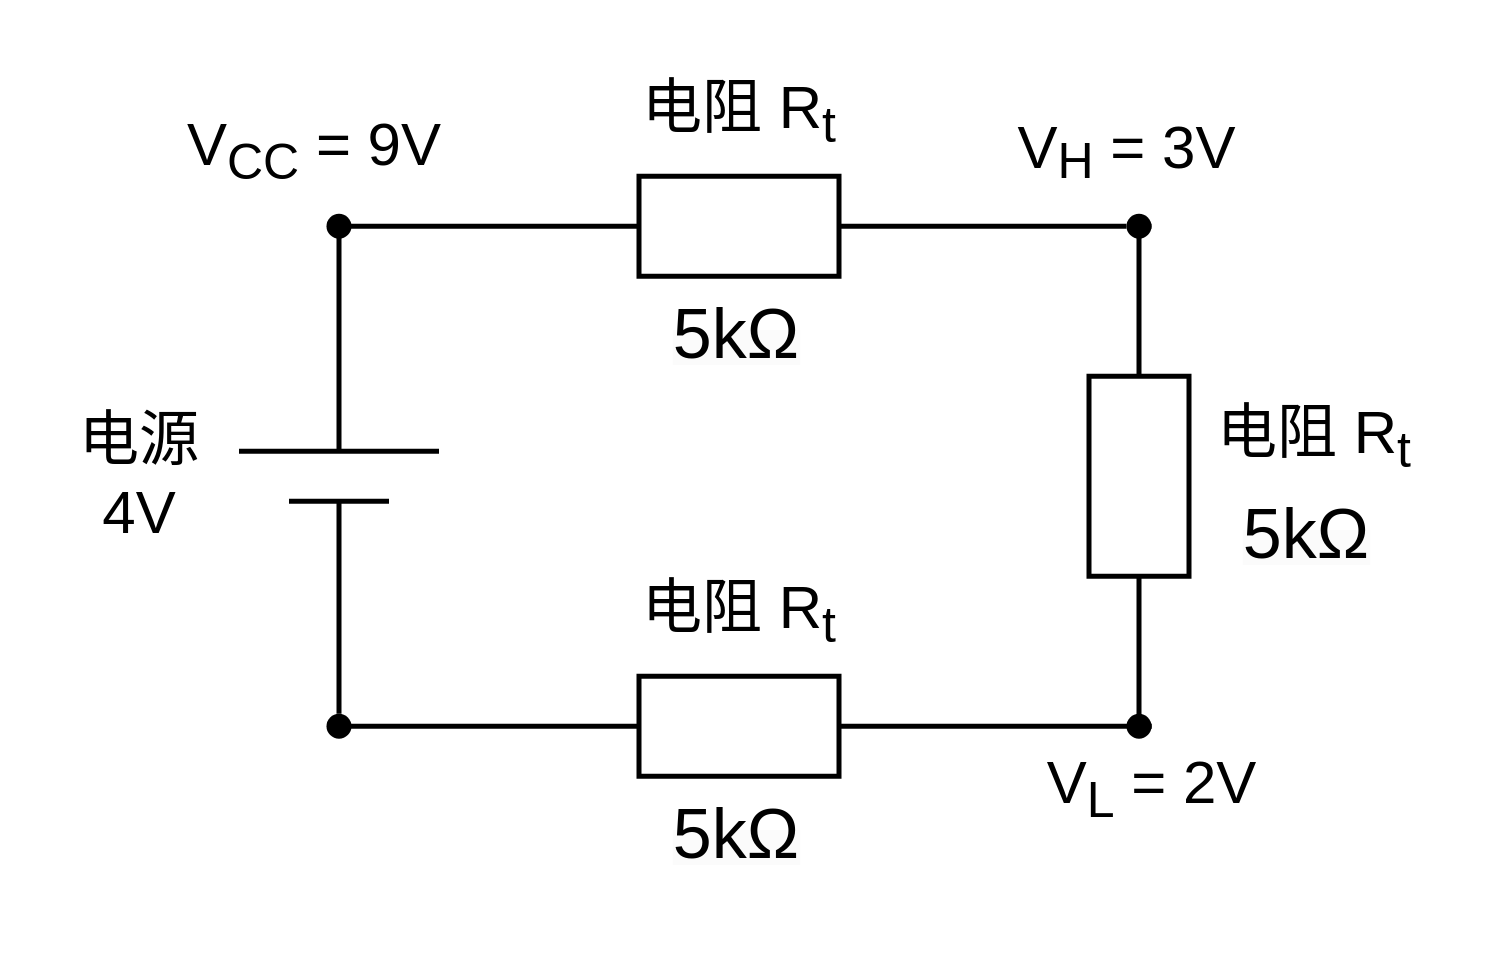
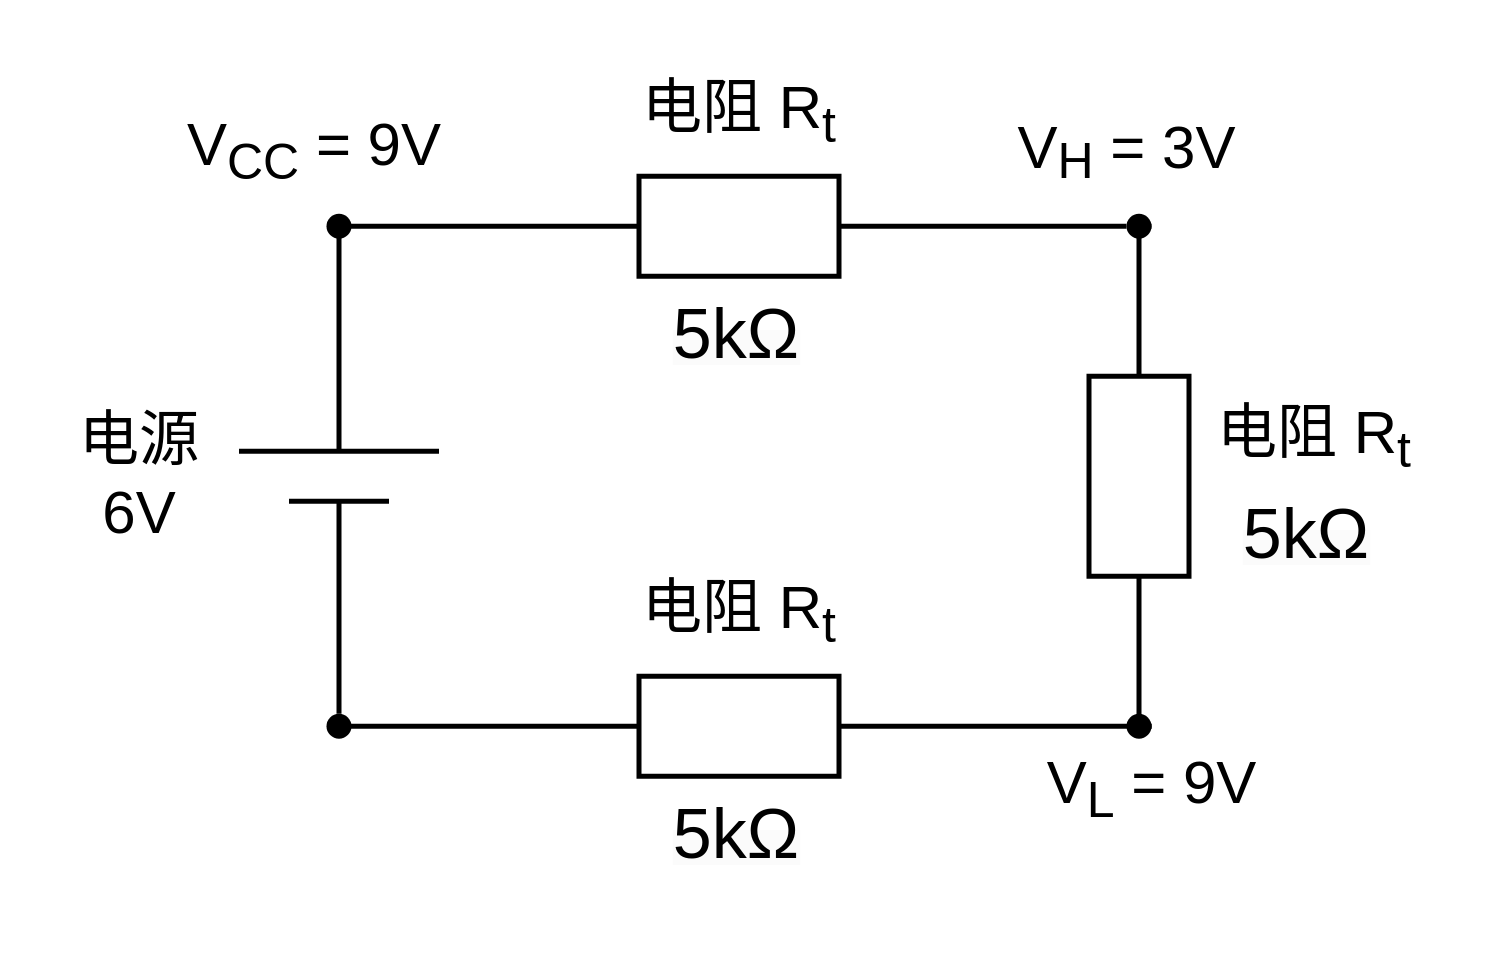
node "电源 4V": label "电源 4V" -> "电源 6V"
node "VL = 2V": label "VL = 2V" -> "VL = 9V"
